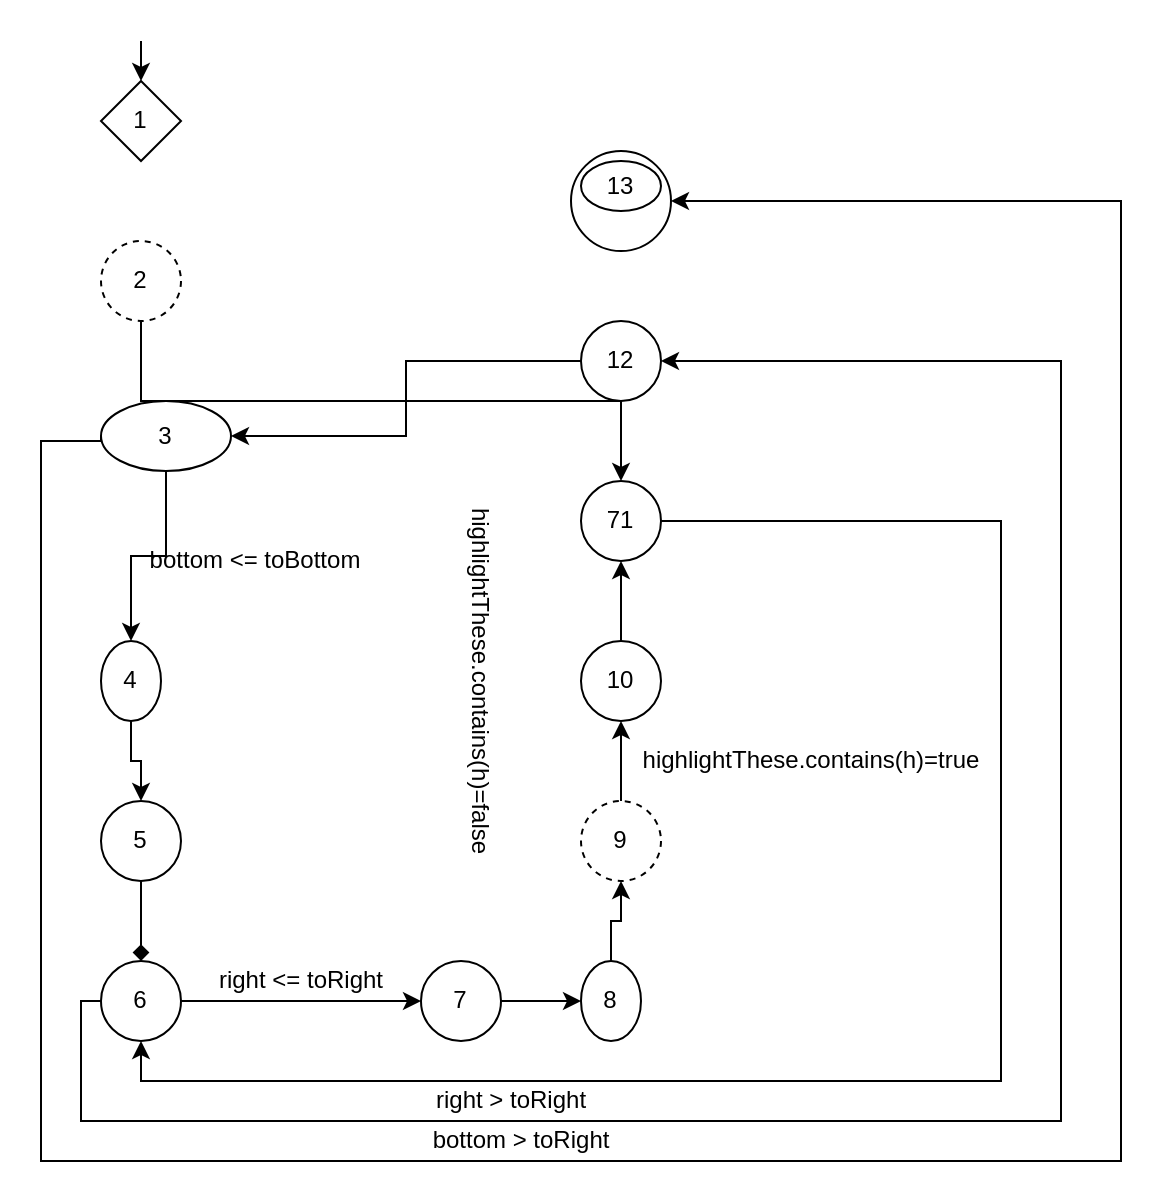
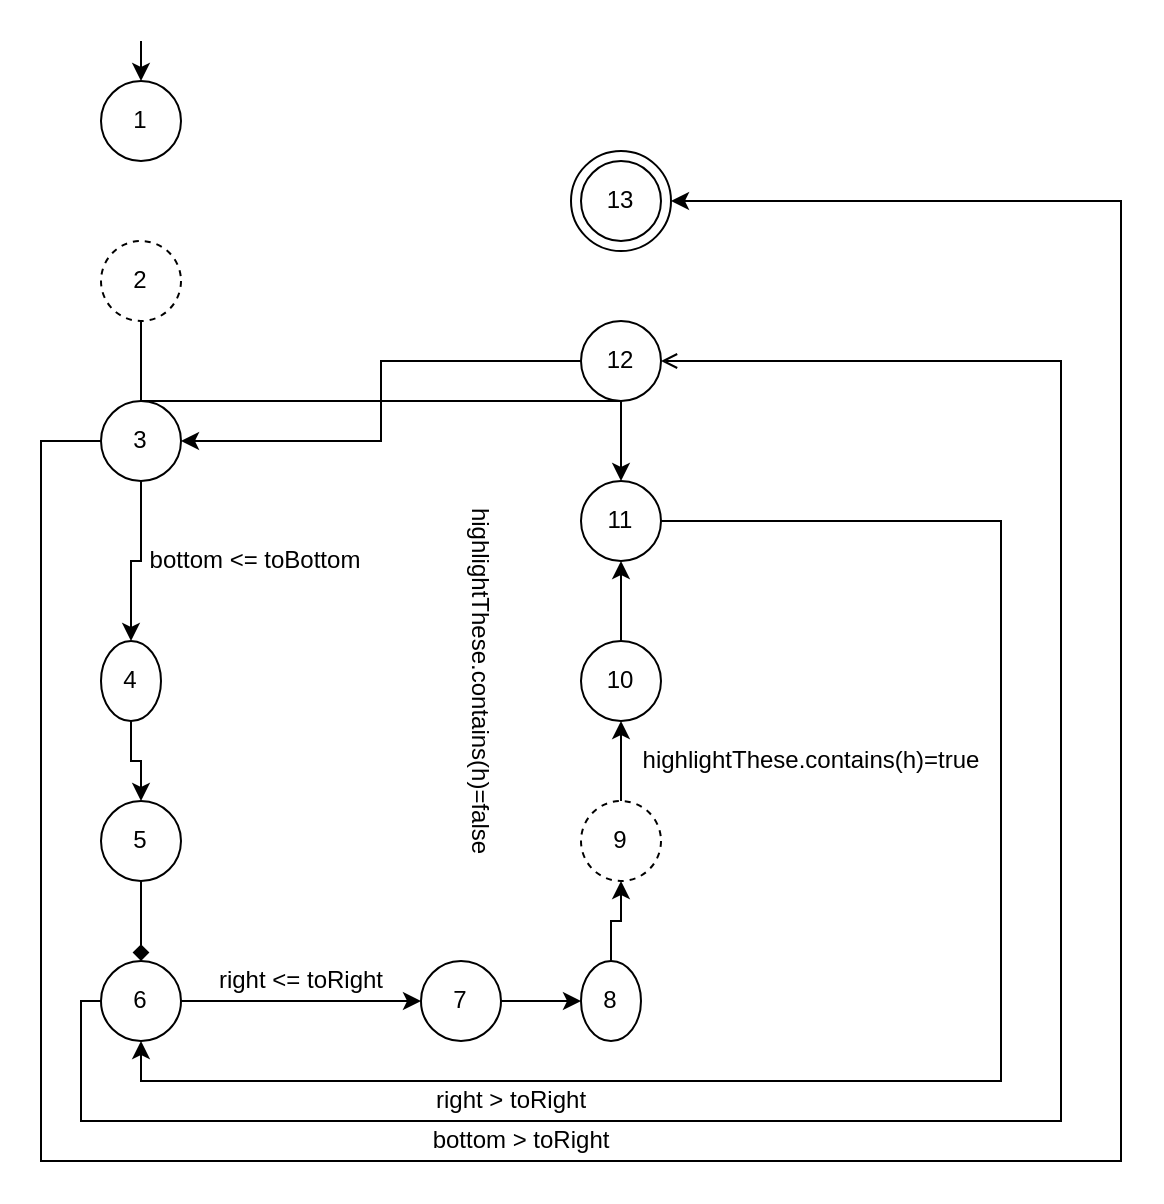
node "1": shape diamond -> ellipse
node "13": size 80x50 -> 80x80
edge "6" -> "12": arrowhead classic -> open
node "3": size 130x70 -> 80x80
node "71": label "71" -> "11"
